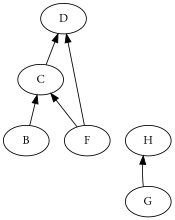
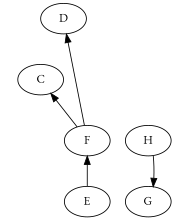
edge "C" -> "D": removed
node "B": removed
edge "G" -> "H": reversed
node "E": added
